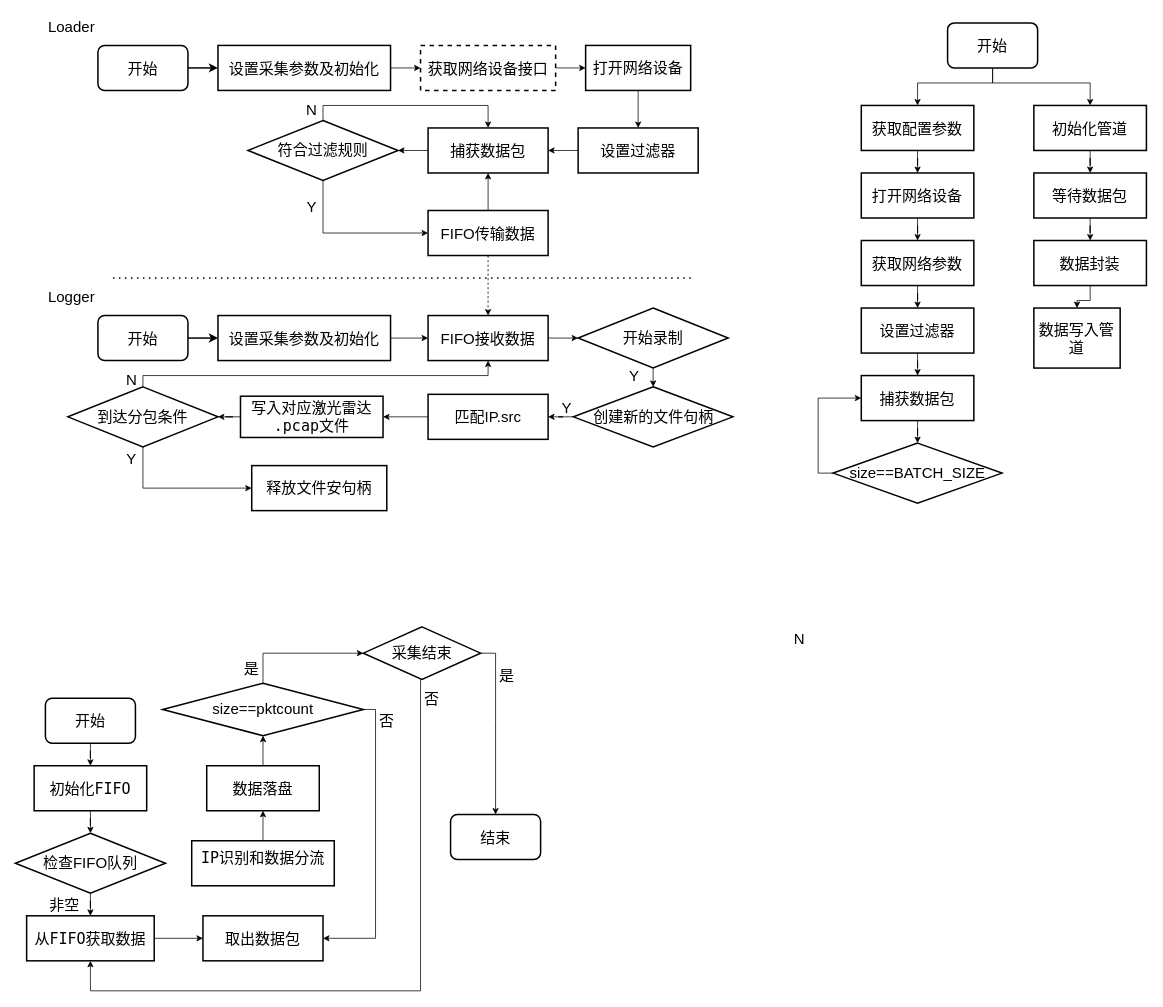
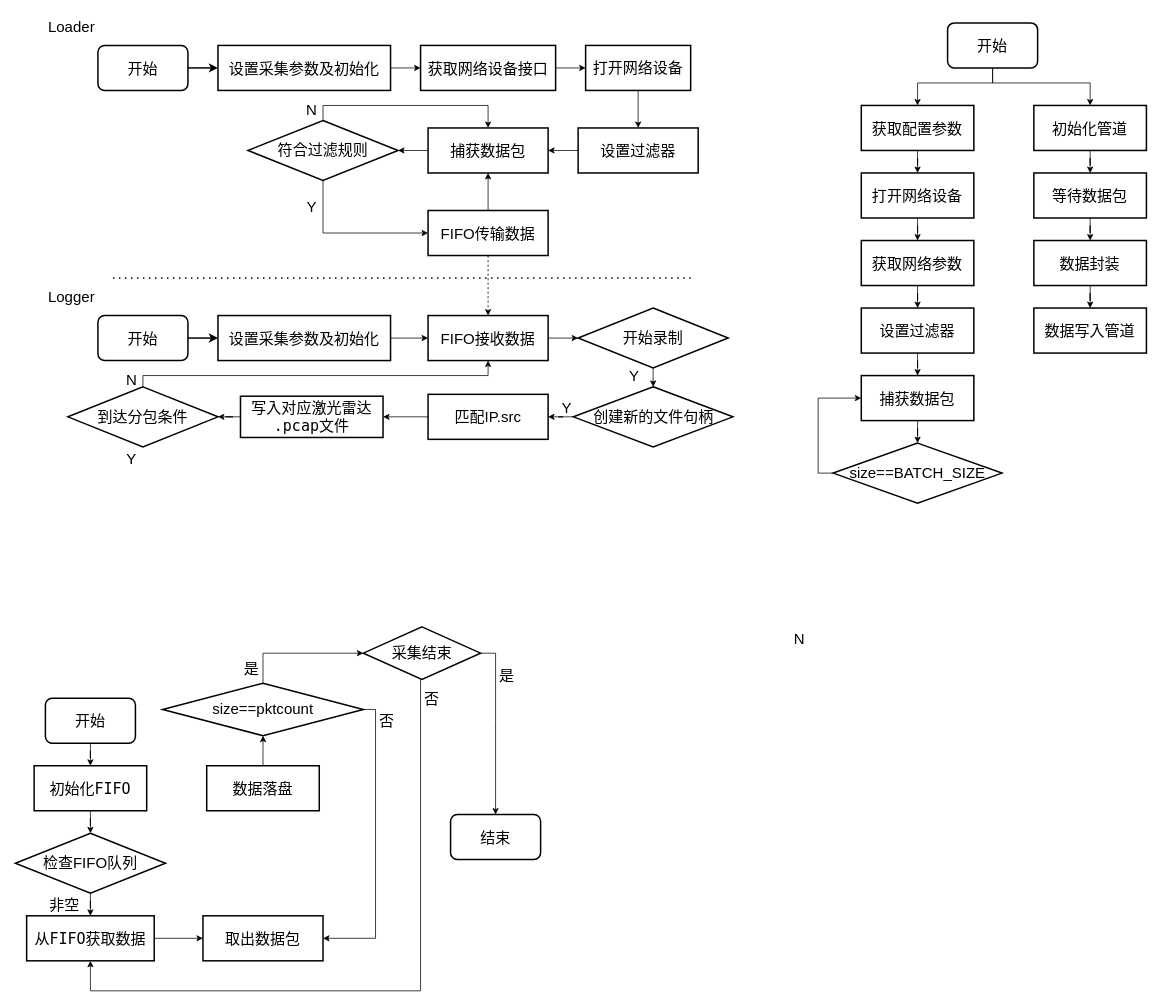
node "获取网络设备接口": style dashed -> solid
node "数据写入管道": size 86x60 -> 113x45
edge "到达分包条件" -> "释放文件安句柄": removed
node "释放文件安句柄": removed
edge "IP识别和数据分流" -> "数据落盘": removed
node "IP识别和数据分流": removed
